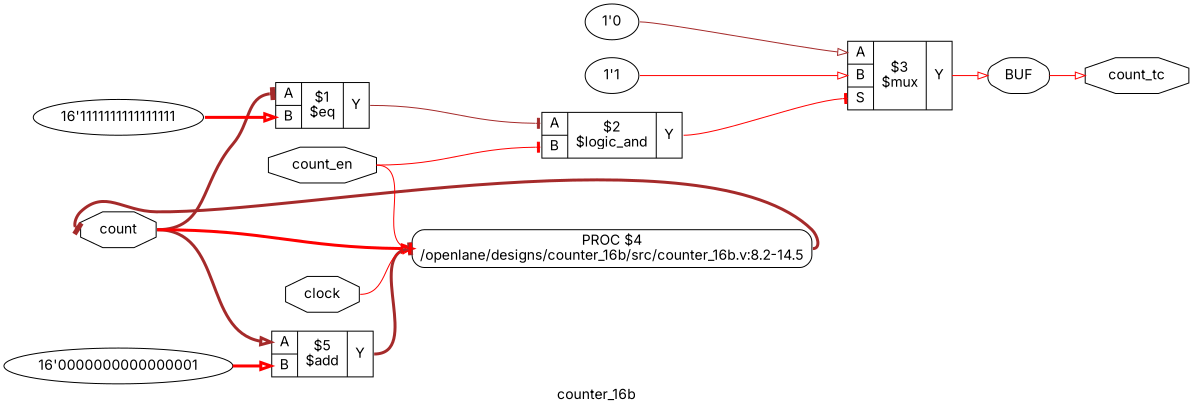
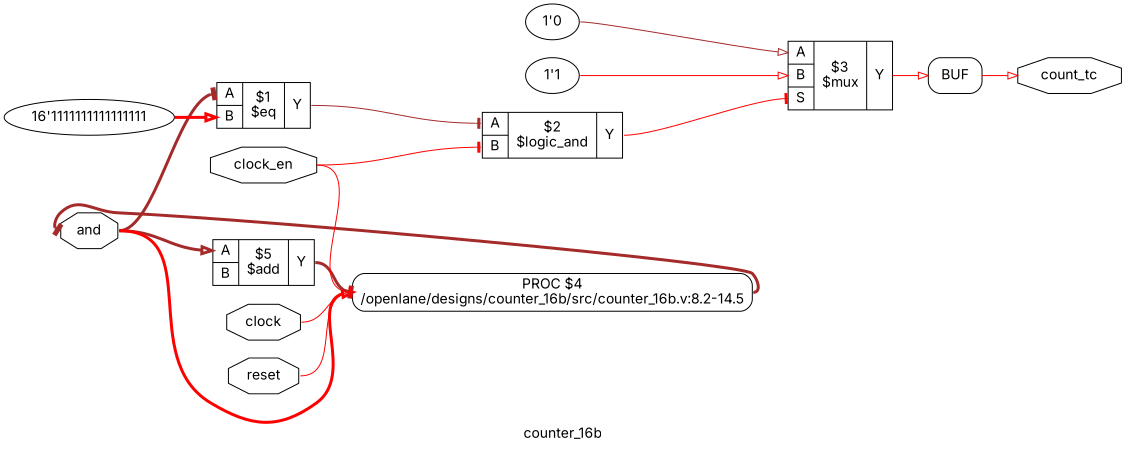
node "BUF": shape octagon -> box
node "count_en": label "count_en" -> "clock_en"
node "count": label "count" -> "and"
node "16'0000000000000001": removed
node "reset": added
